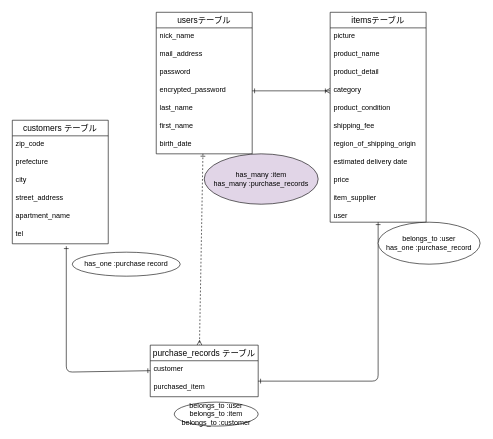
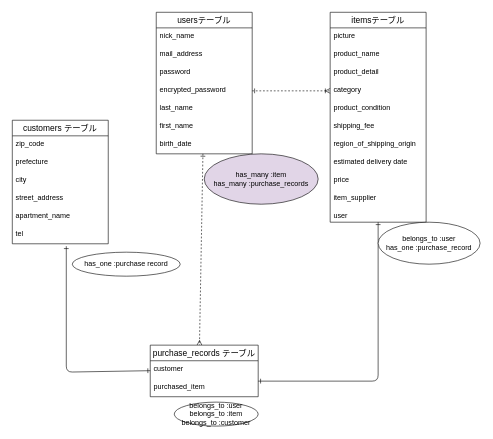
edge "encrypted_password" -- "category": style solid -> dashed
